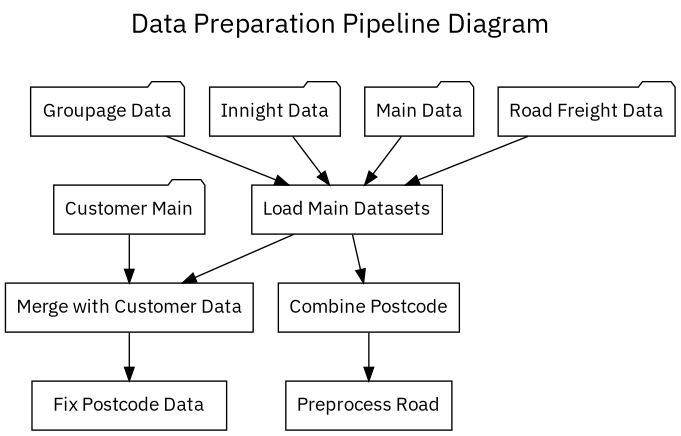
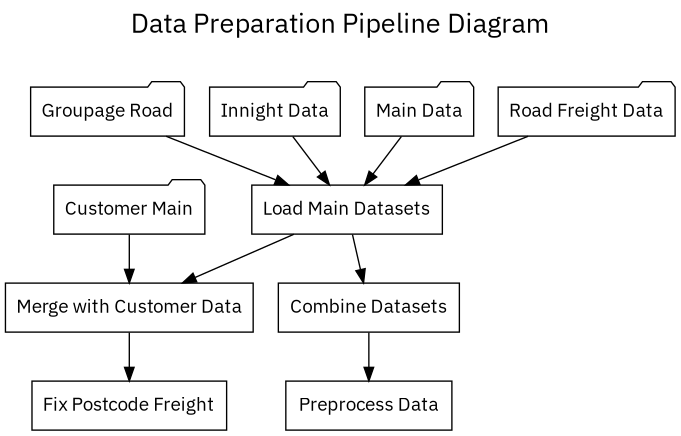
node "Groupage Data": label "Groupage Data" -> "Groupage Road"
node "Combine Postcode": label "Combine Postcode" -> "Combine Datasets"
node "Fix Postcode Data": label "Fix Postcode Data" -> "Fix Postcode Freight"
node "Preprocess Road": label "Preprocess Road" -> "Preprocess Data"
